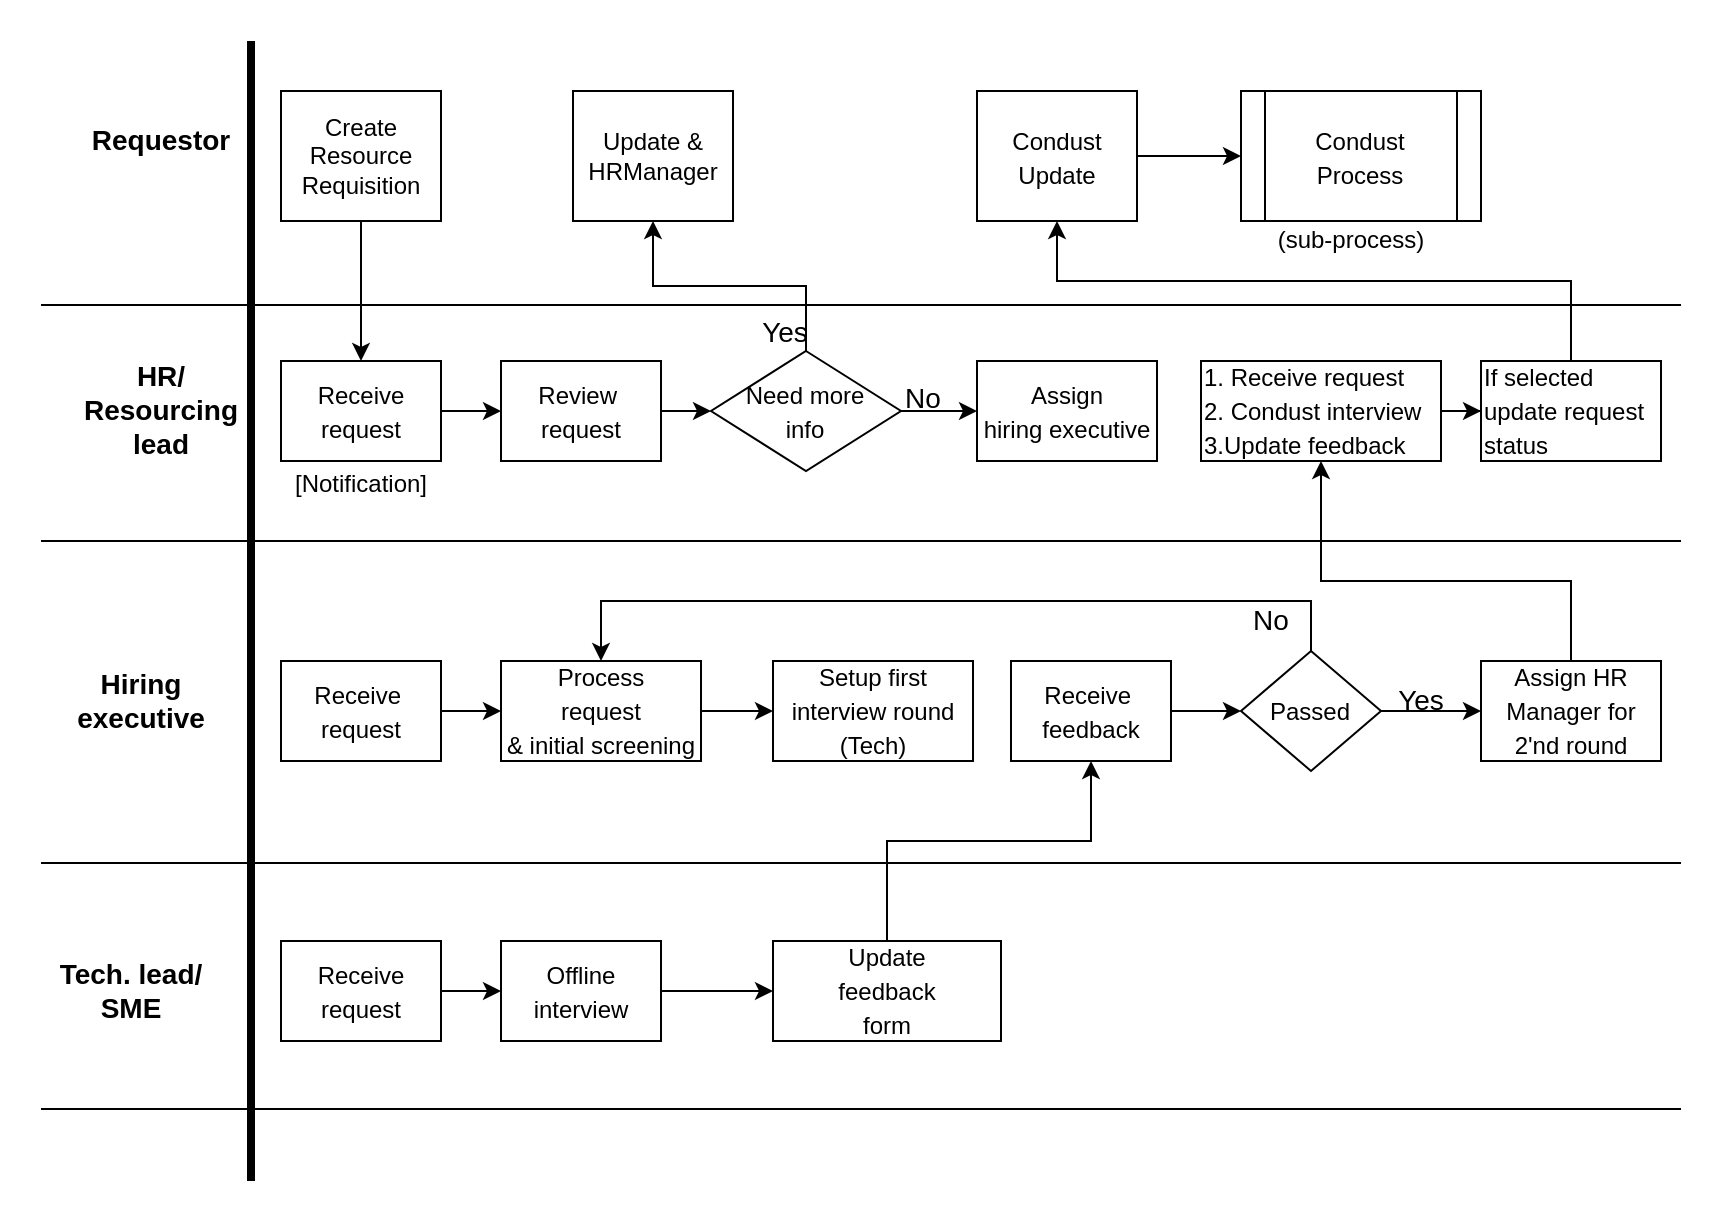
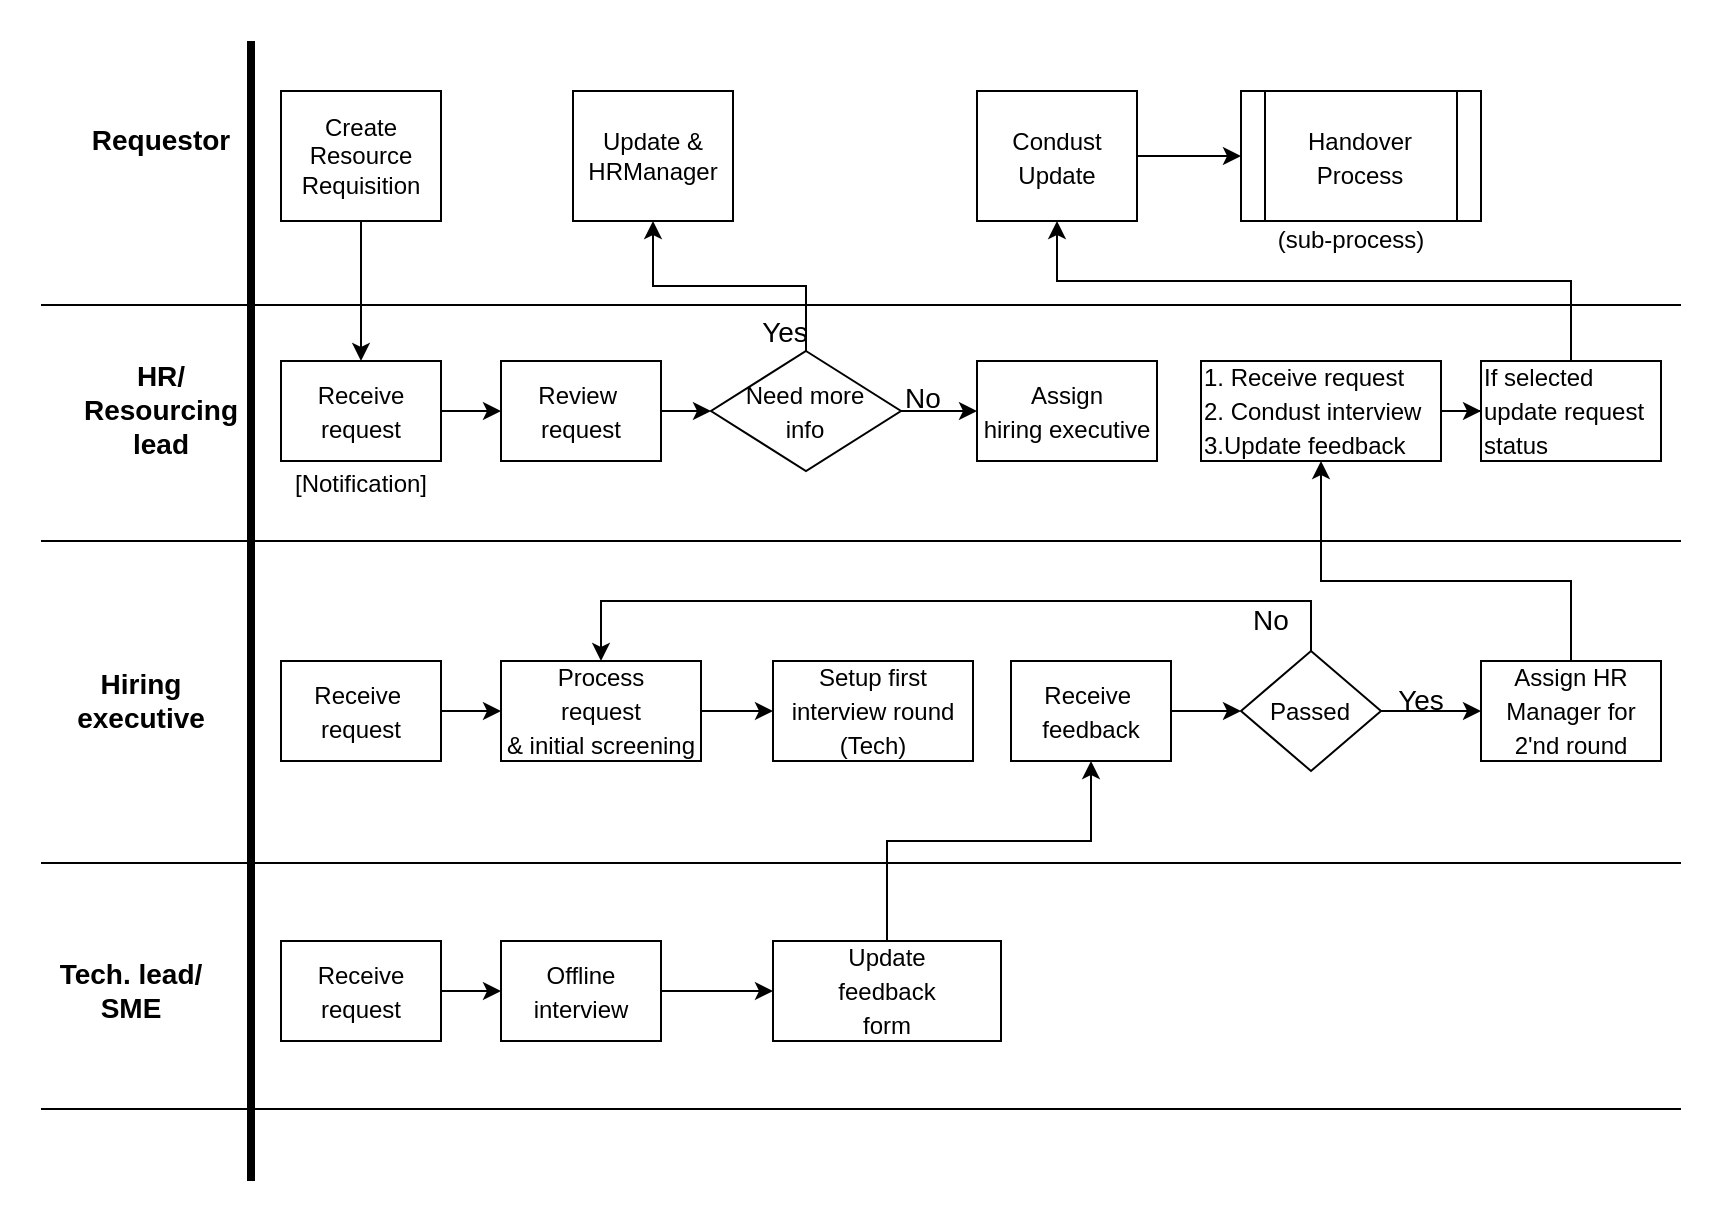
node "CondustProcess": label "CondustProcess" -> "HandoverProcess"
